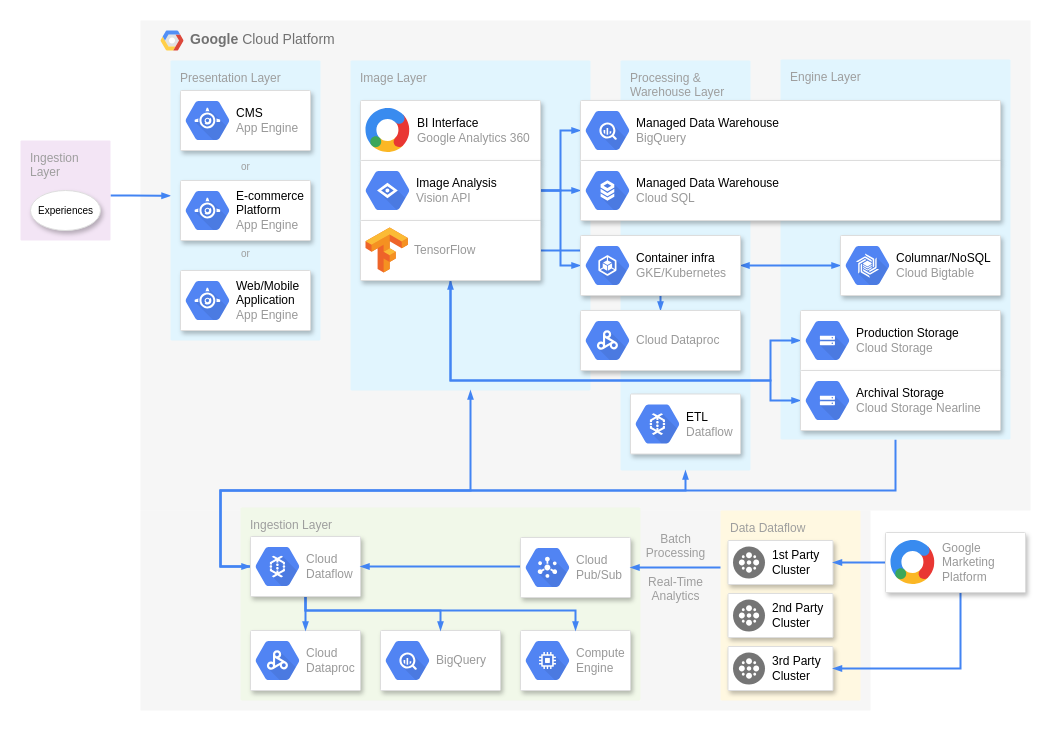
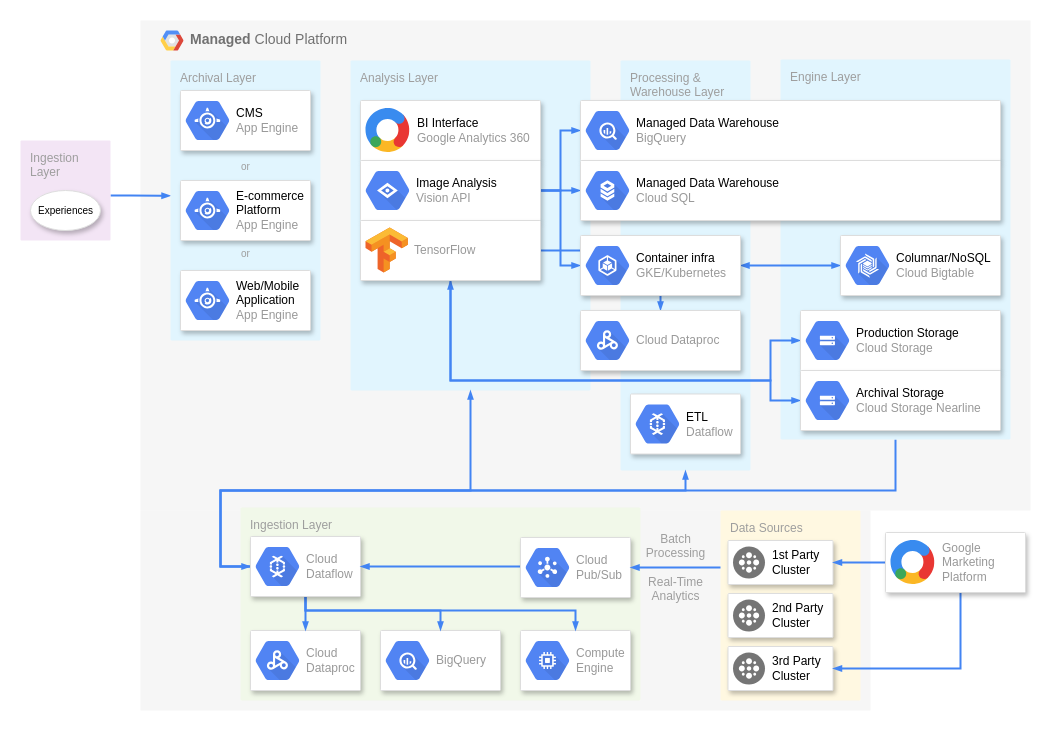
node "Google Cloud Platform": label "Google Cloud Platform" -> "Managed Cloud Platform"
node "Presentation Layer": label "Presentation Layer" -> "Archival Layer"
node "Image Layer": label "Image Layer" -> "Analysis Layer"
node "Data Dataflow": label "Data Dataflow" -> "Data Sources"
